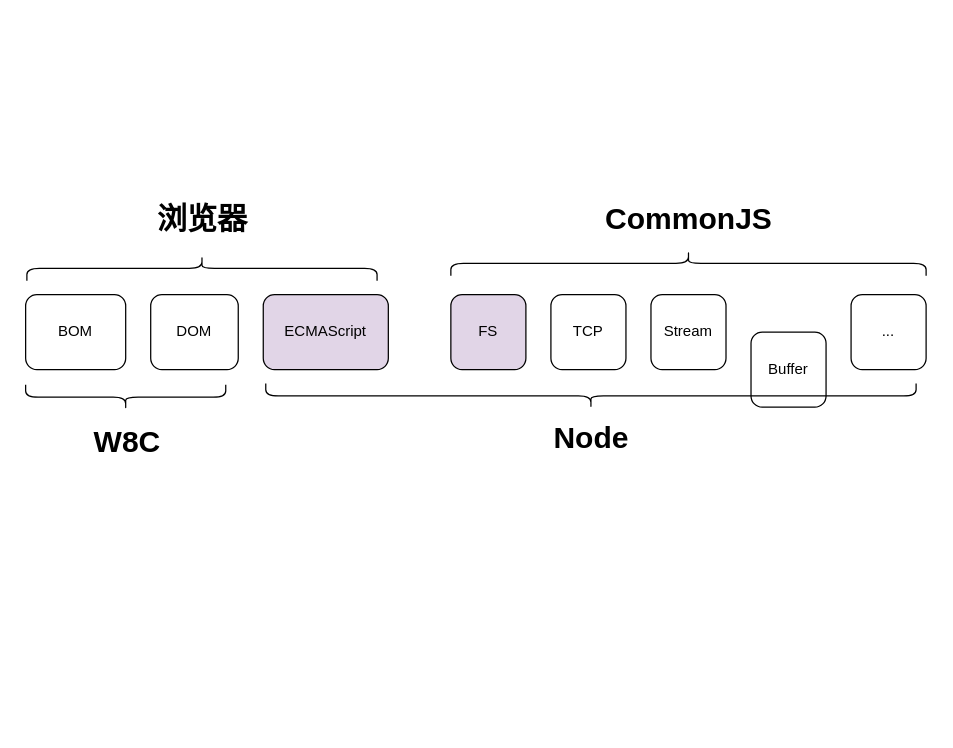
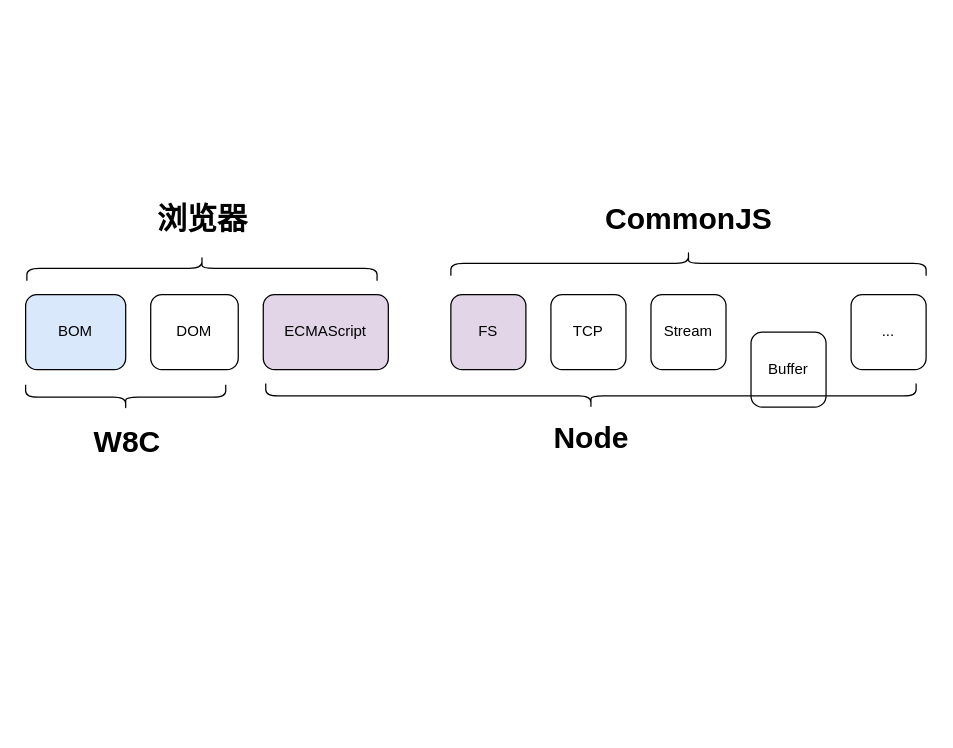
node "BOM": fillcolor #ffffff -> #dae8fc
